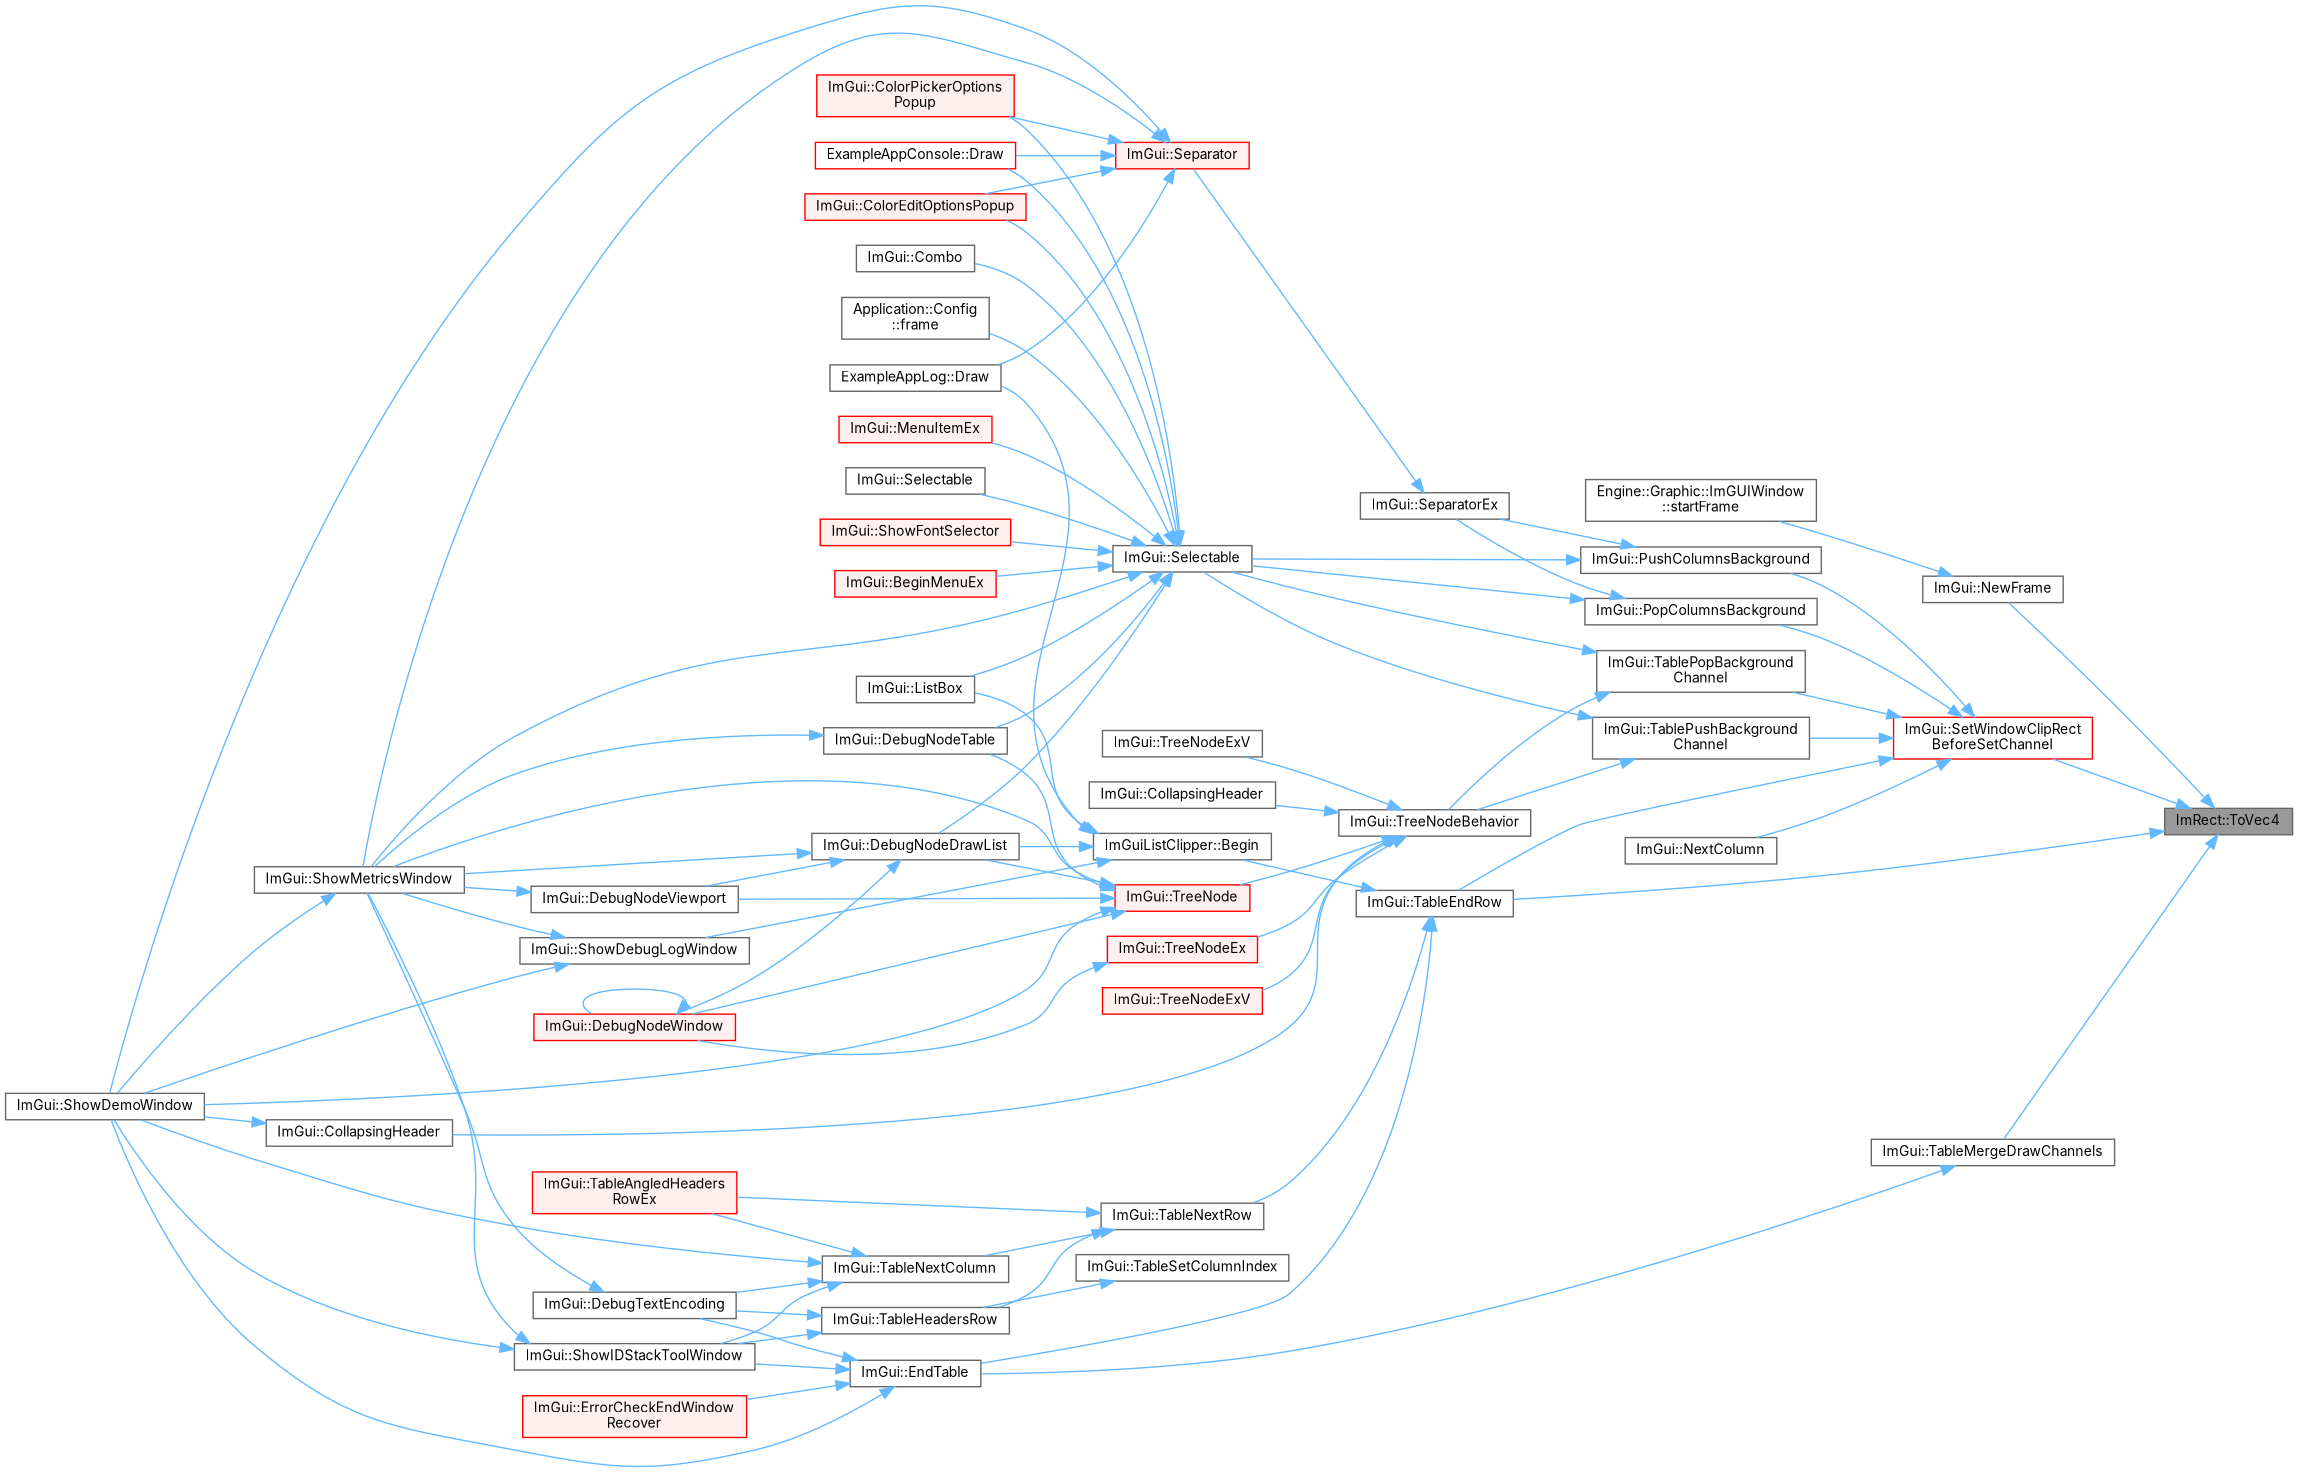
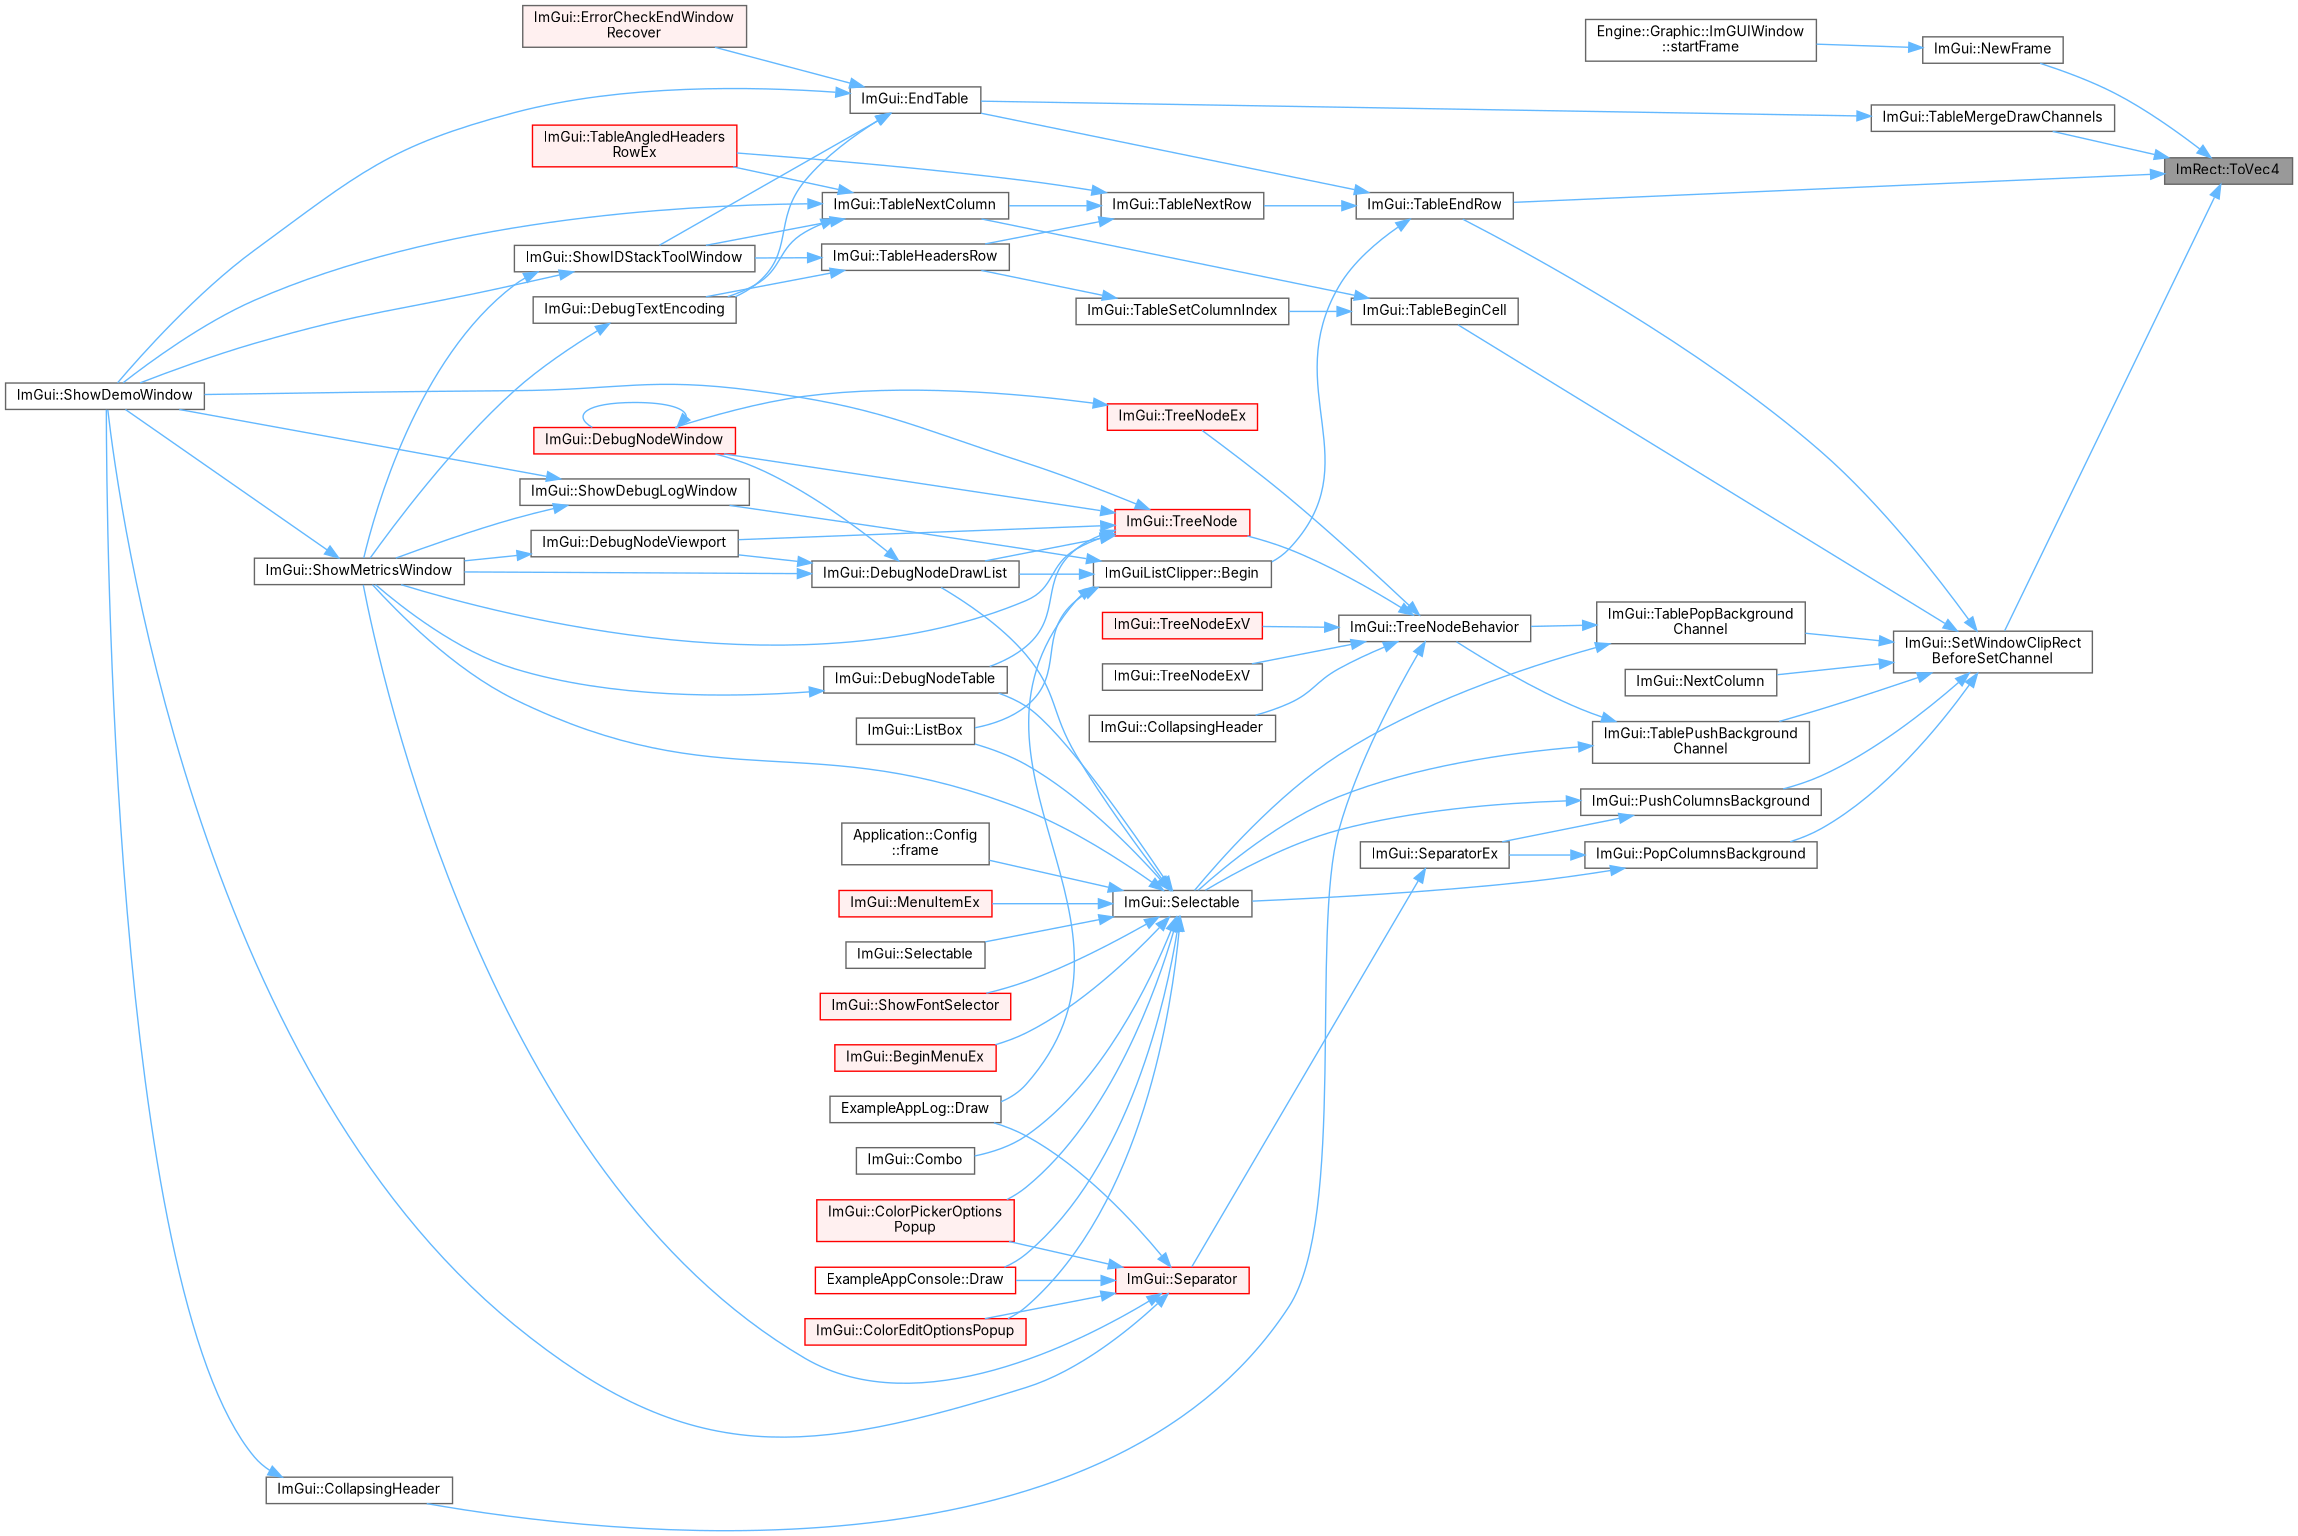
node "ImGui::TableBeginCell": added
node "ImGui::SetWindowClipRect BeforeSetChannel": color red -> grey40
node "ImGui::ErrorCheckEndWindow Recover": color red -> grey40
